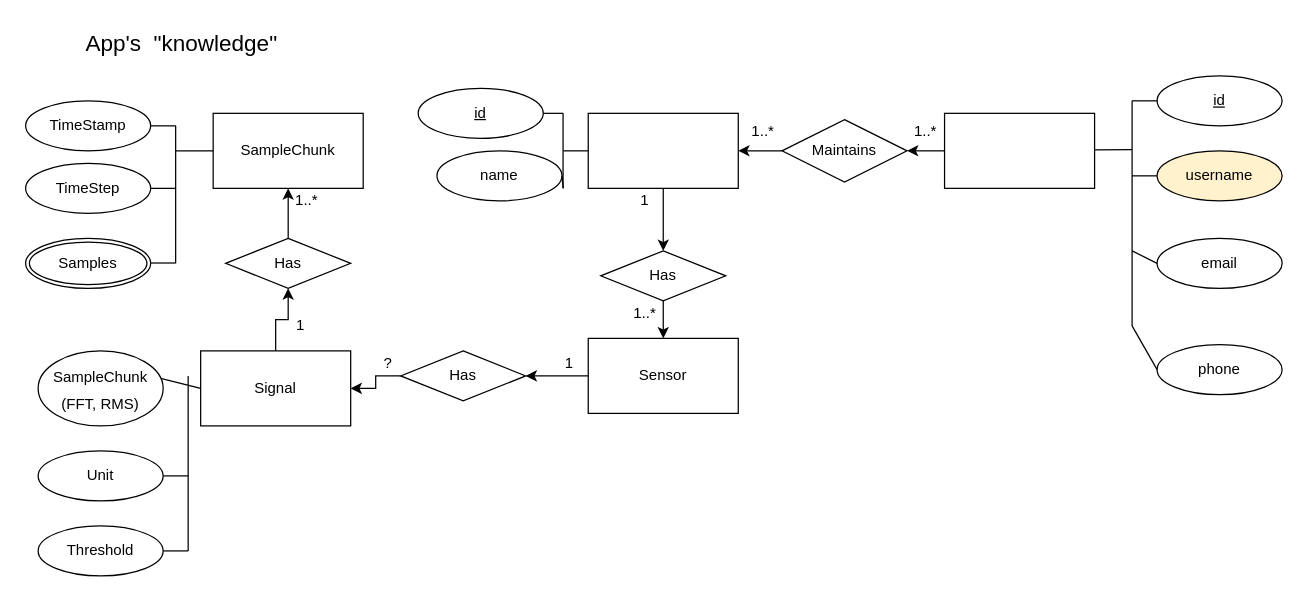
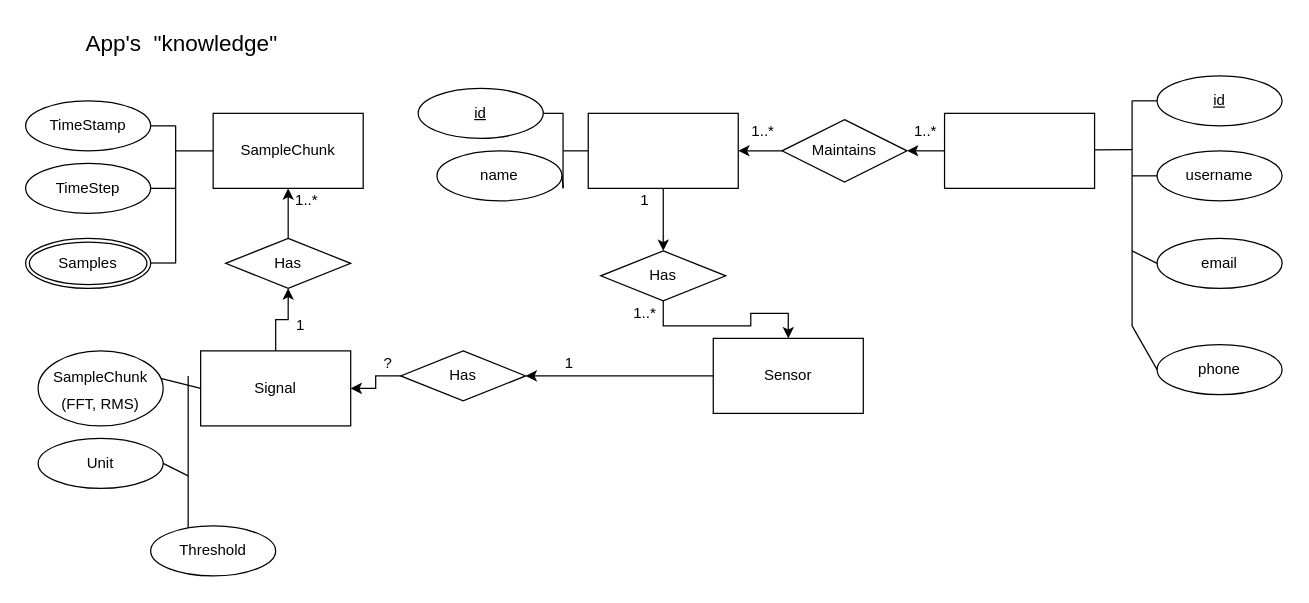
node "username": fillcolor #fff2cc -> #ffffff
node "Sensor": moved (663, 376) -> (788, 376)
node "Unit": moved (101, 476) -> (101, 463)
node "Threshold": moved (101, 551) -> (213, 551)
